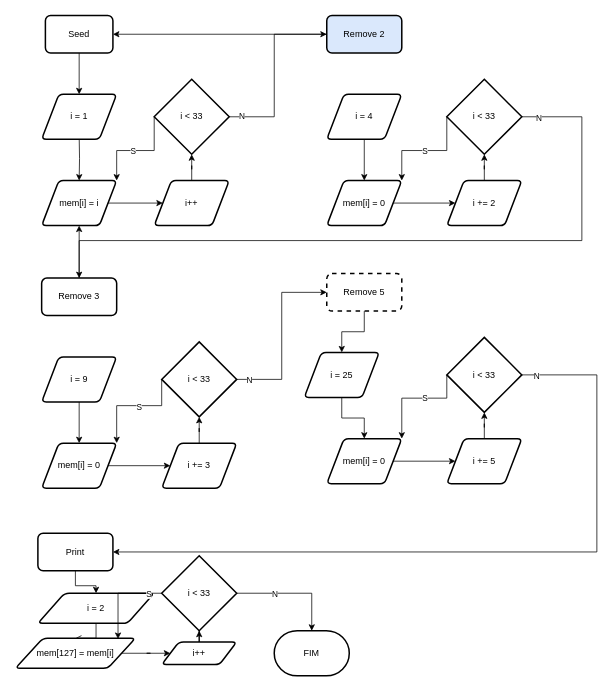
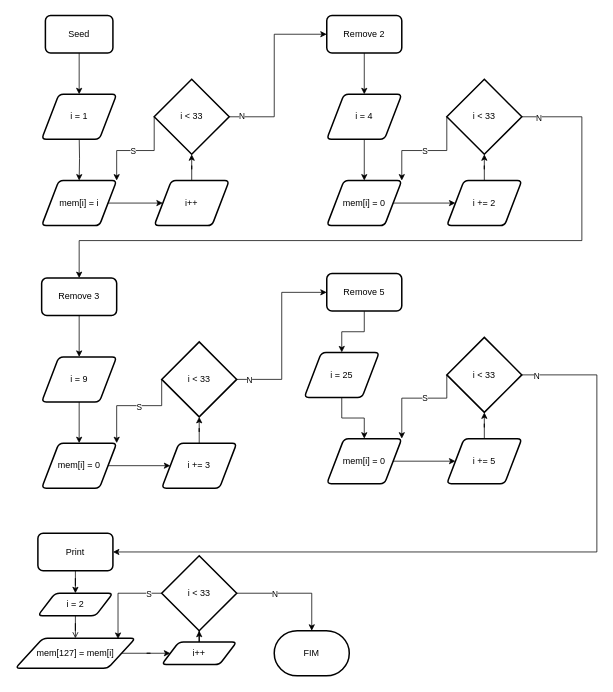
edge "Remove 2" -> "Seed": now "Remove 2" -> "i = 4"
node "Remove 2": fillcolor #dae8fc -> #ffffff
edge "Remove 3" -> "mem[i] = i": now "Remove 3" -> "i = 9"
node "Remove 5": style dashed -> solid
node "i = 2": size 116x30 -> 75x23
